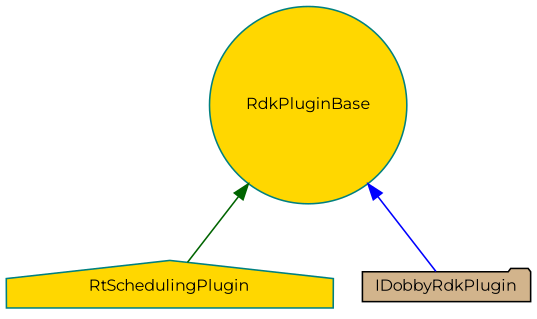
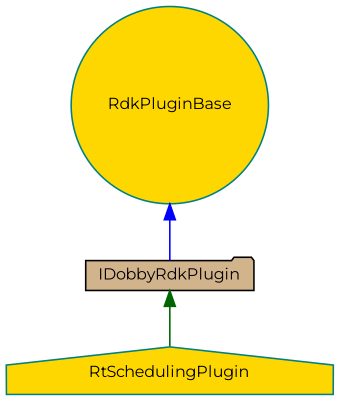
edge "RtSchedulingPlugin" -> "RdkPluginBase": now "RtSchedulingPlugin" -> "IDobbyRdkPlugin"
